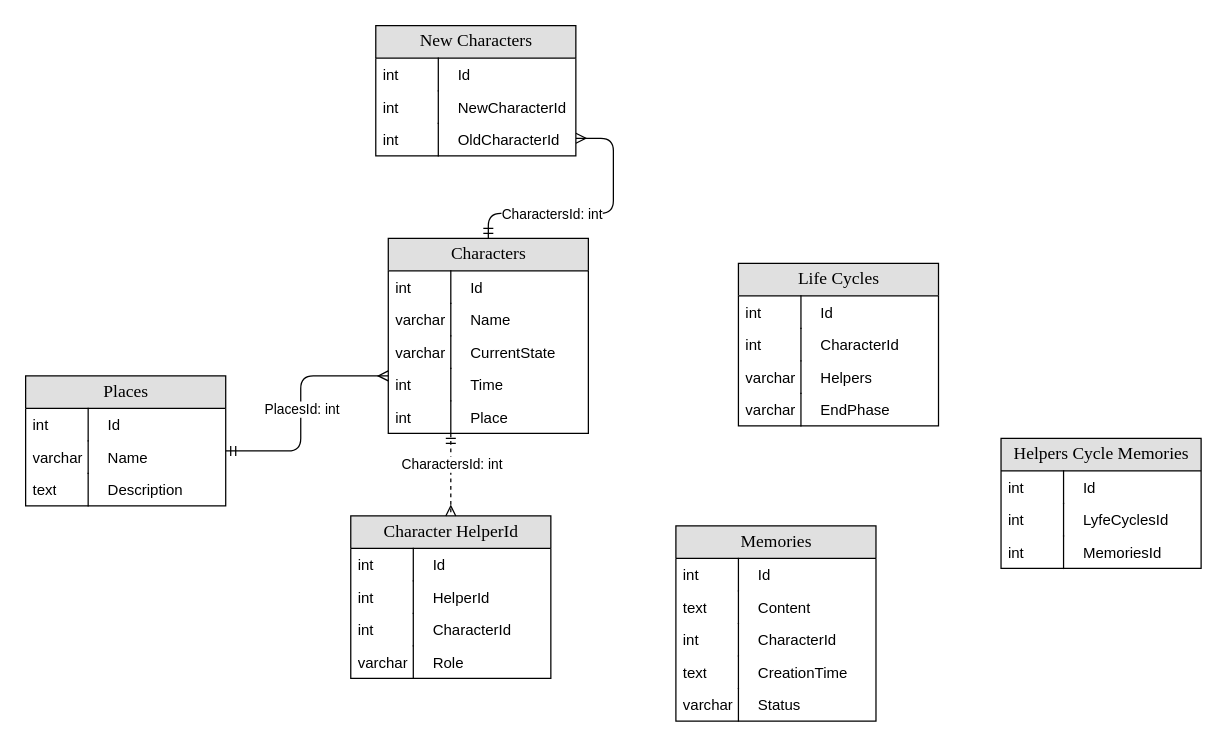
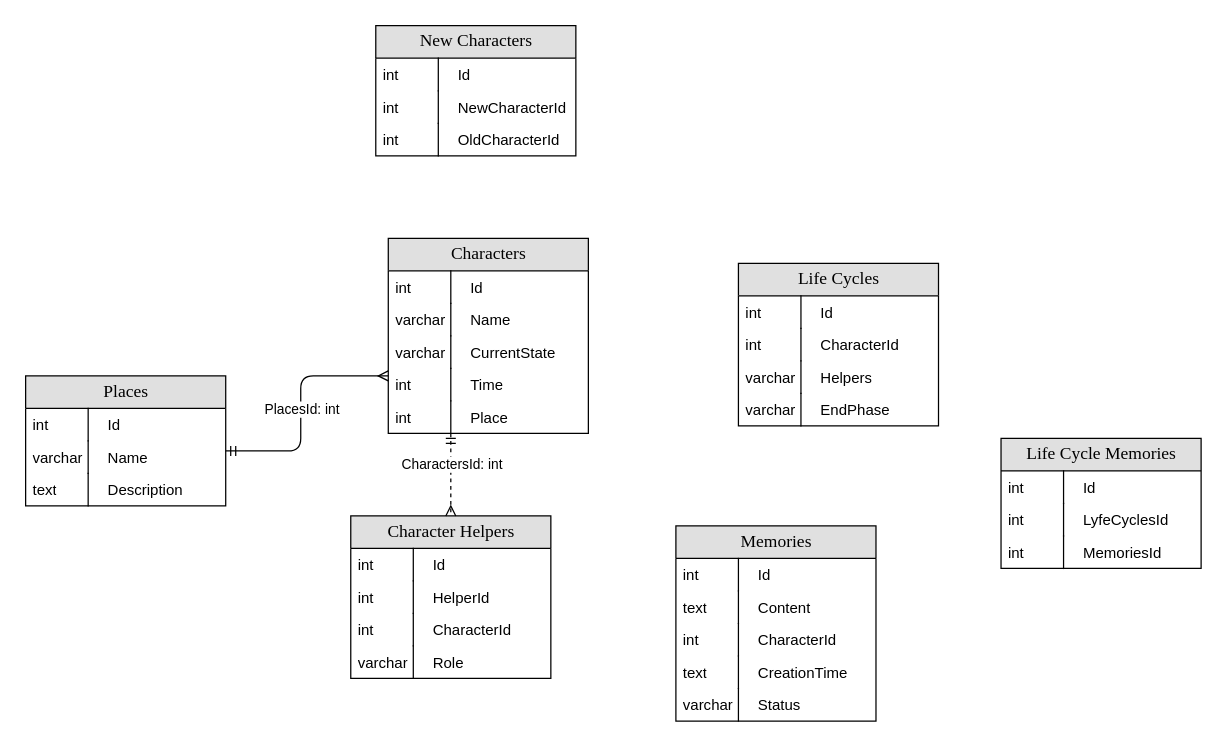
edge "New Characters" -- "Characters": removed, label "CharactersId: int"
node "Helpers Cycle Memories": label "Helpers Cycle Memories" -> "Life Cycle Memories"
node "Character HelperId": label "Character HelperId" -> "Character Helpers"
